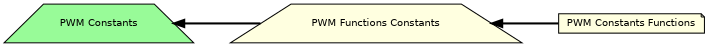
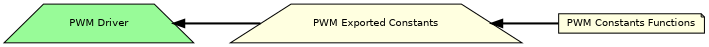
node "PWM Constants": label "PWM Constants" -> "PWM Driver"
node "PWM Functions Constants": label "PWM Functions Constants" -> "PWM Exported Constants"
